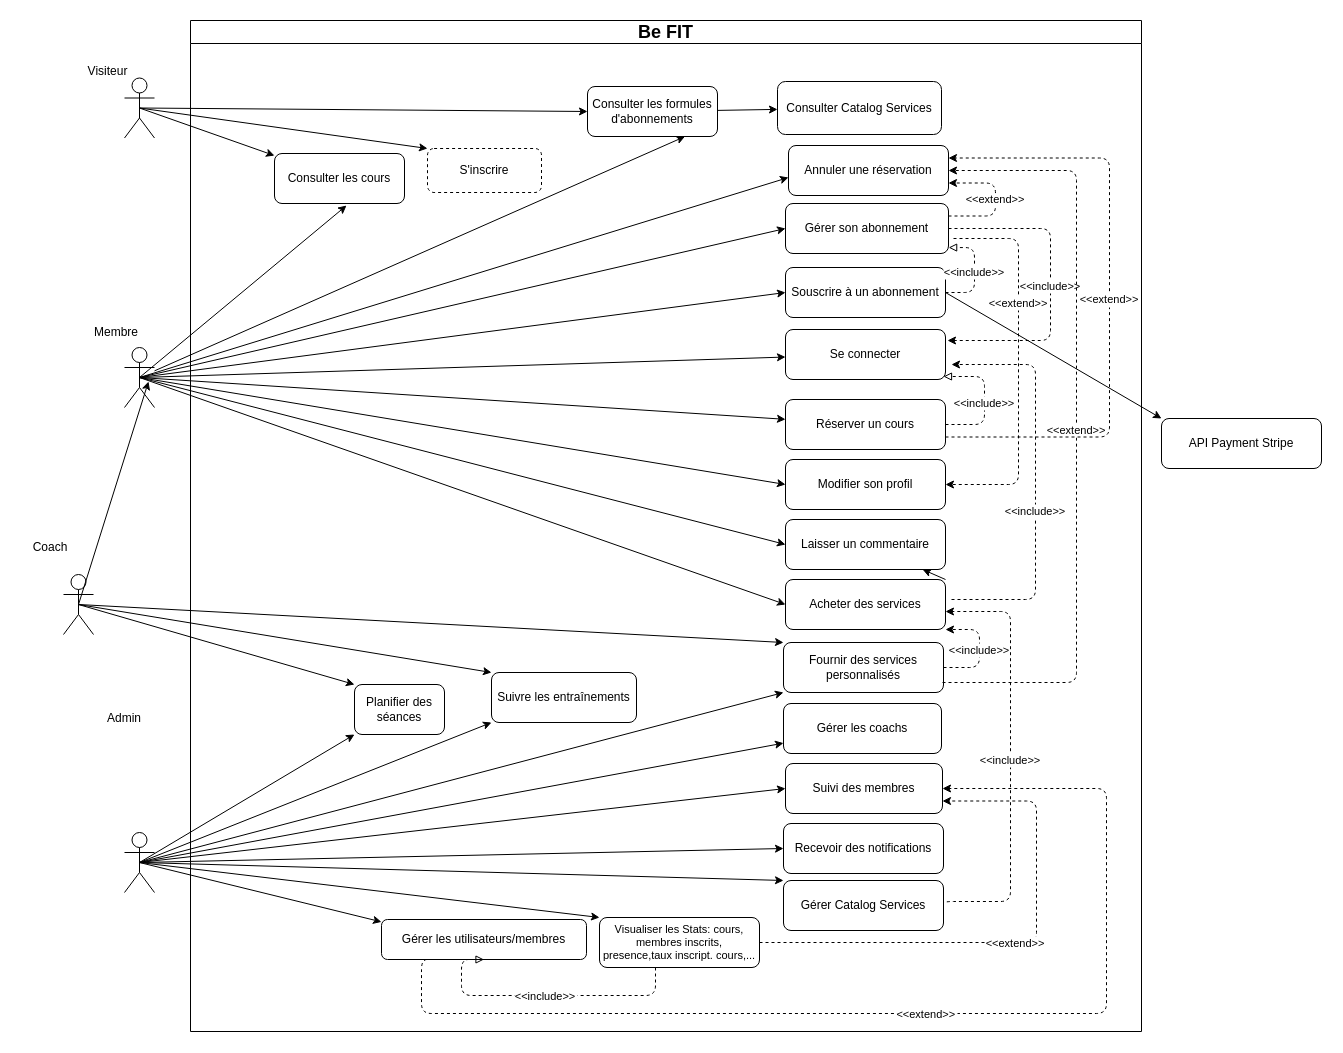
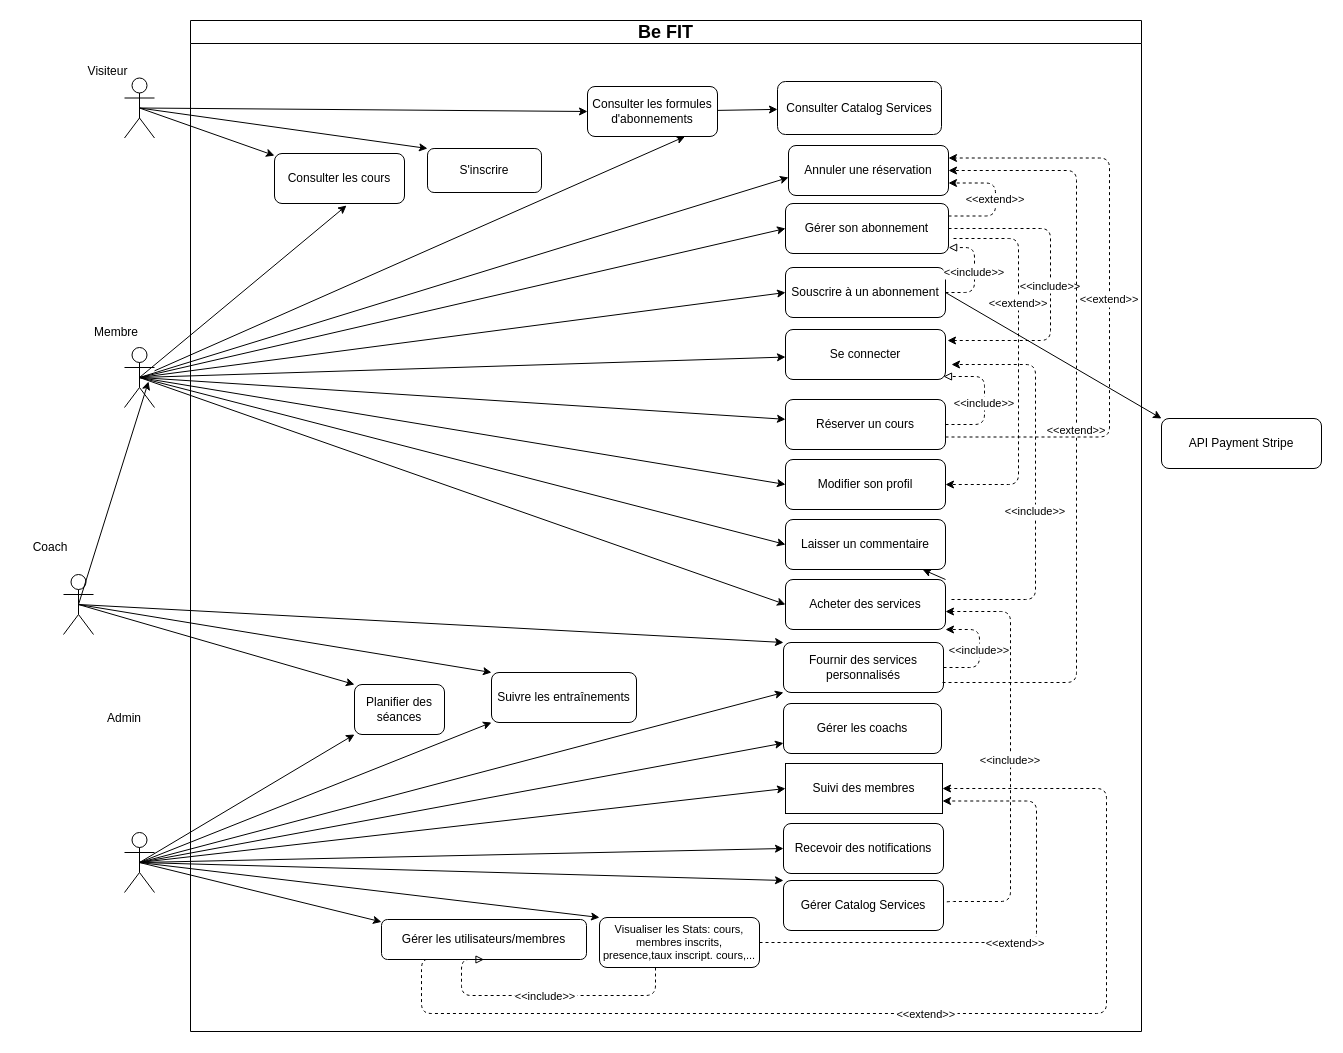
node "S'inscrire": style dashed -> solid
node "Suivi des membres": shape rounded rectangle -> rectangle
